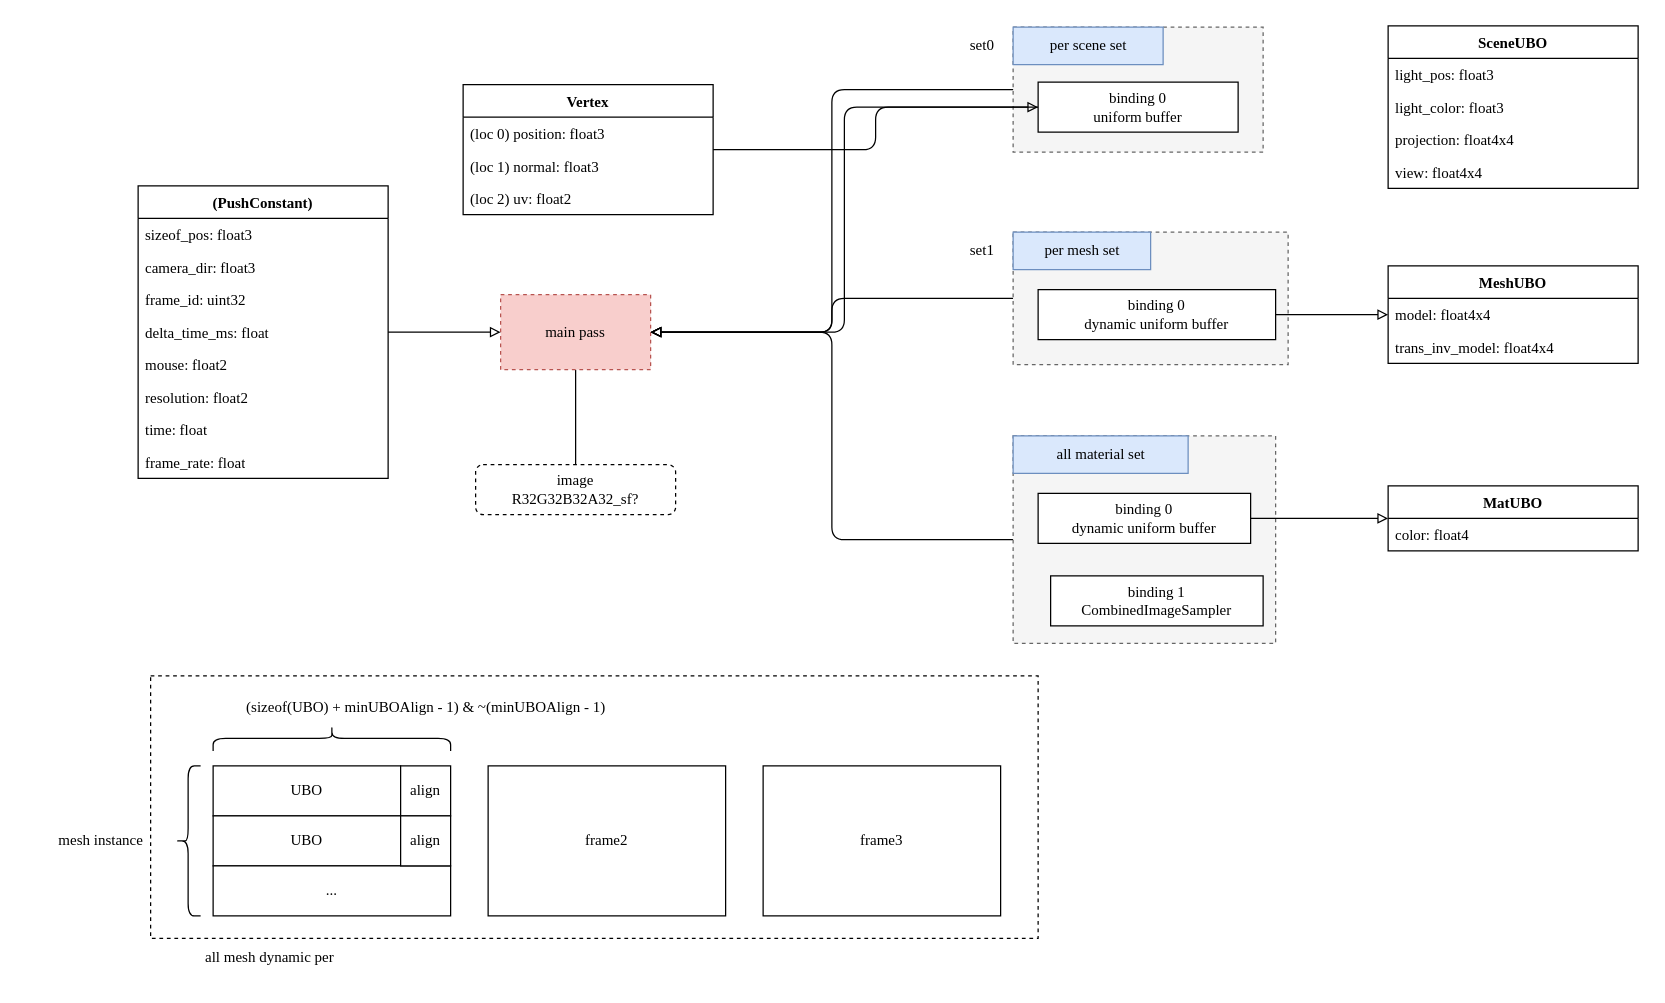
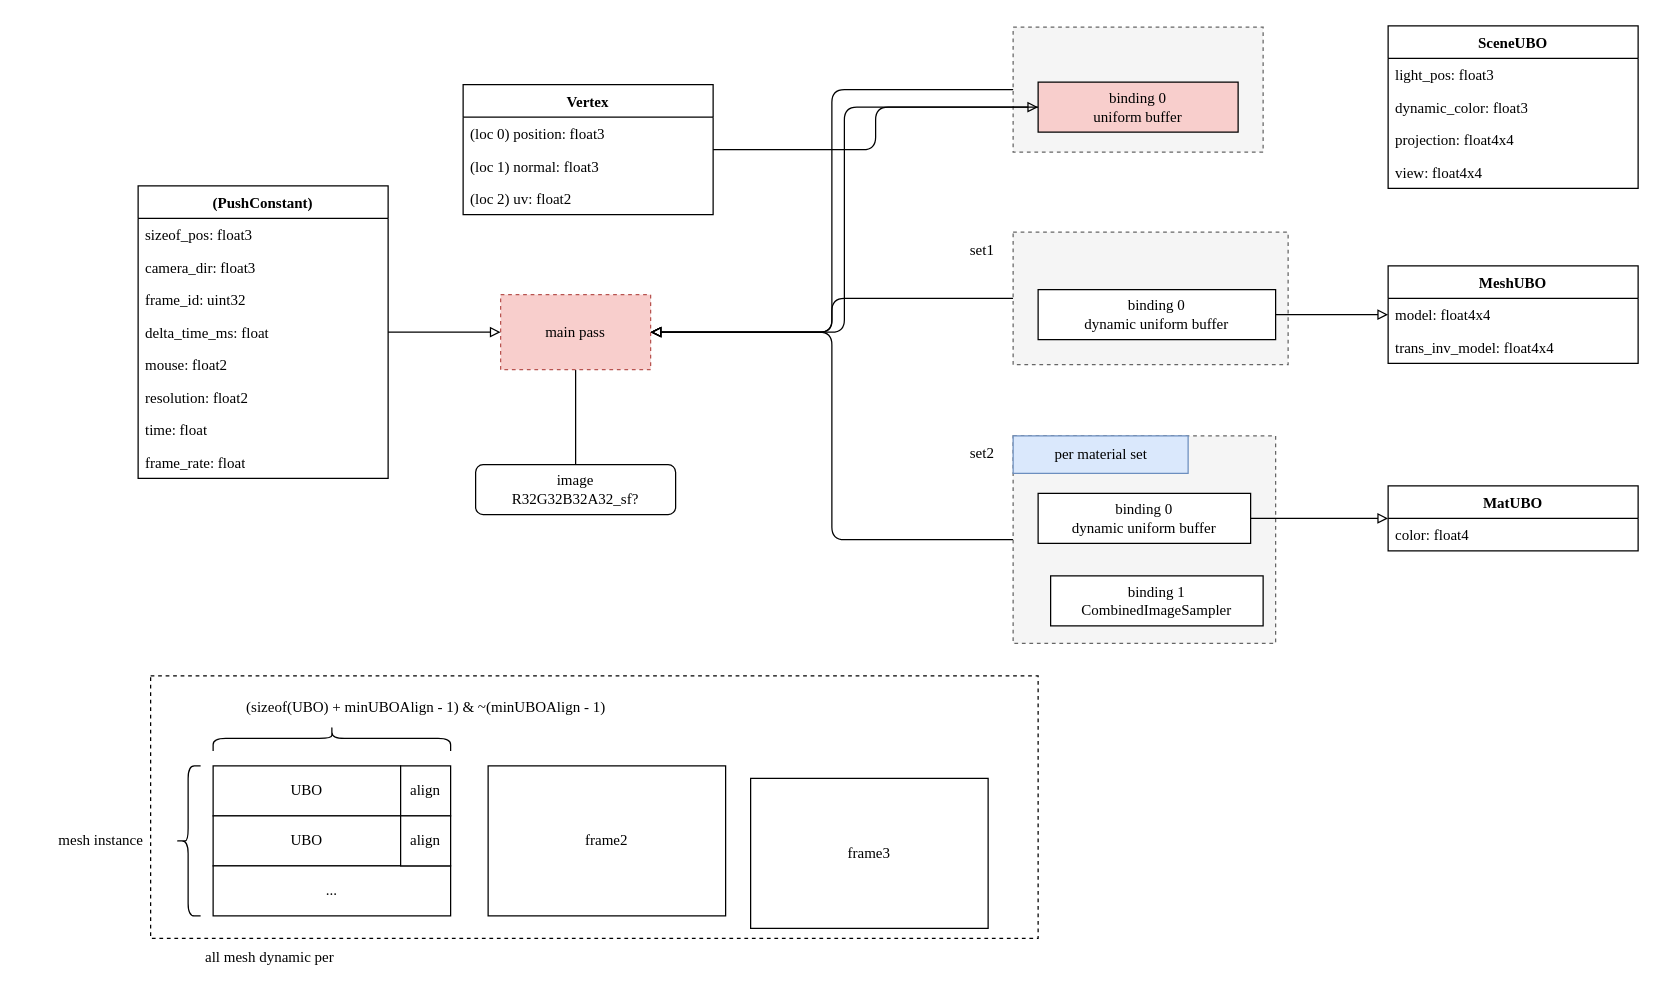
node "set0": removed
node "per scene set": removed
node "binding 0 uniform buffer": fillcolor #ffffff -> #f8cecc
node "light_color: float3": label "light_color: float3" -> "dynamic_color: float3"
node "per mesh set": removed
node "set2": added
node "all material set": label "all material set" -> "per material set"
node "image R32G32B32A32_sf?": style dashed -> solid
node "frame3": moved (882, 841) -> (869, 853)
